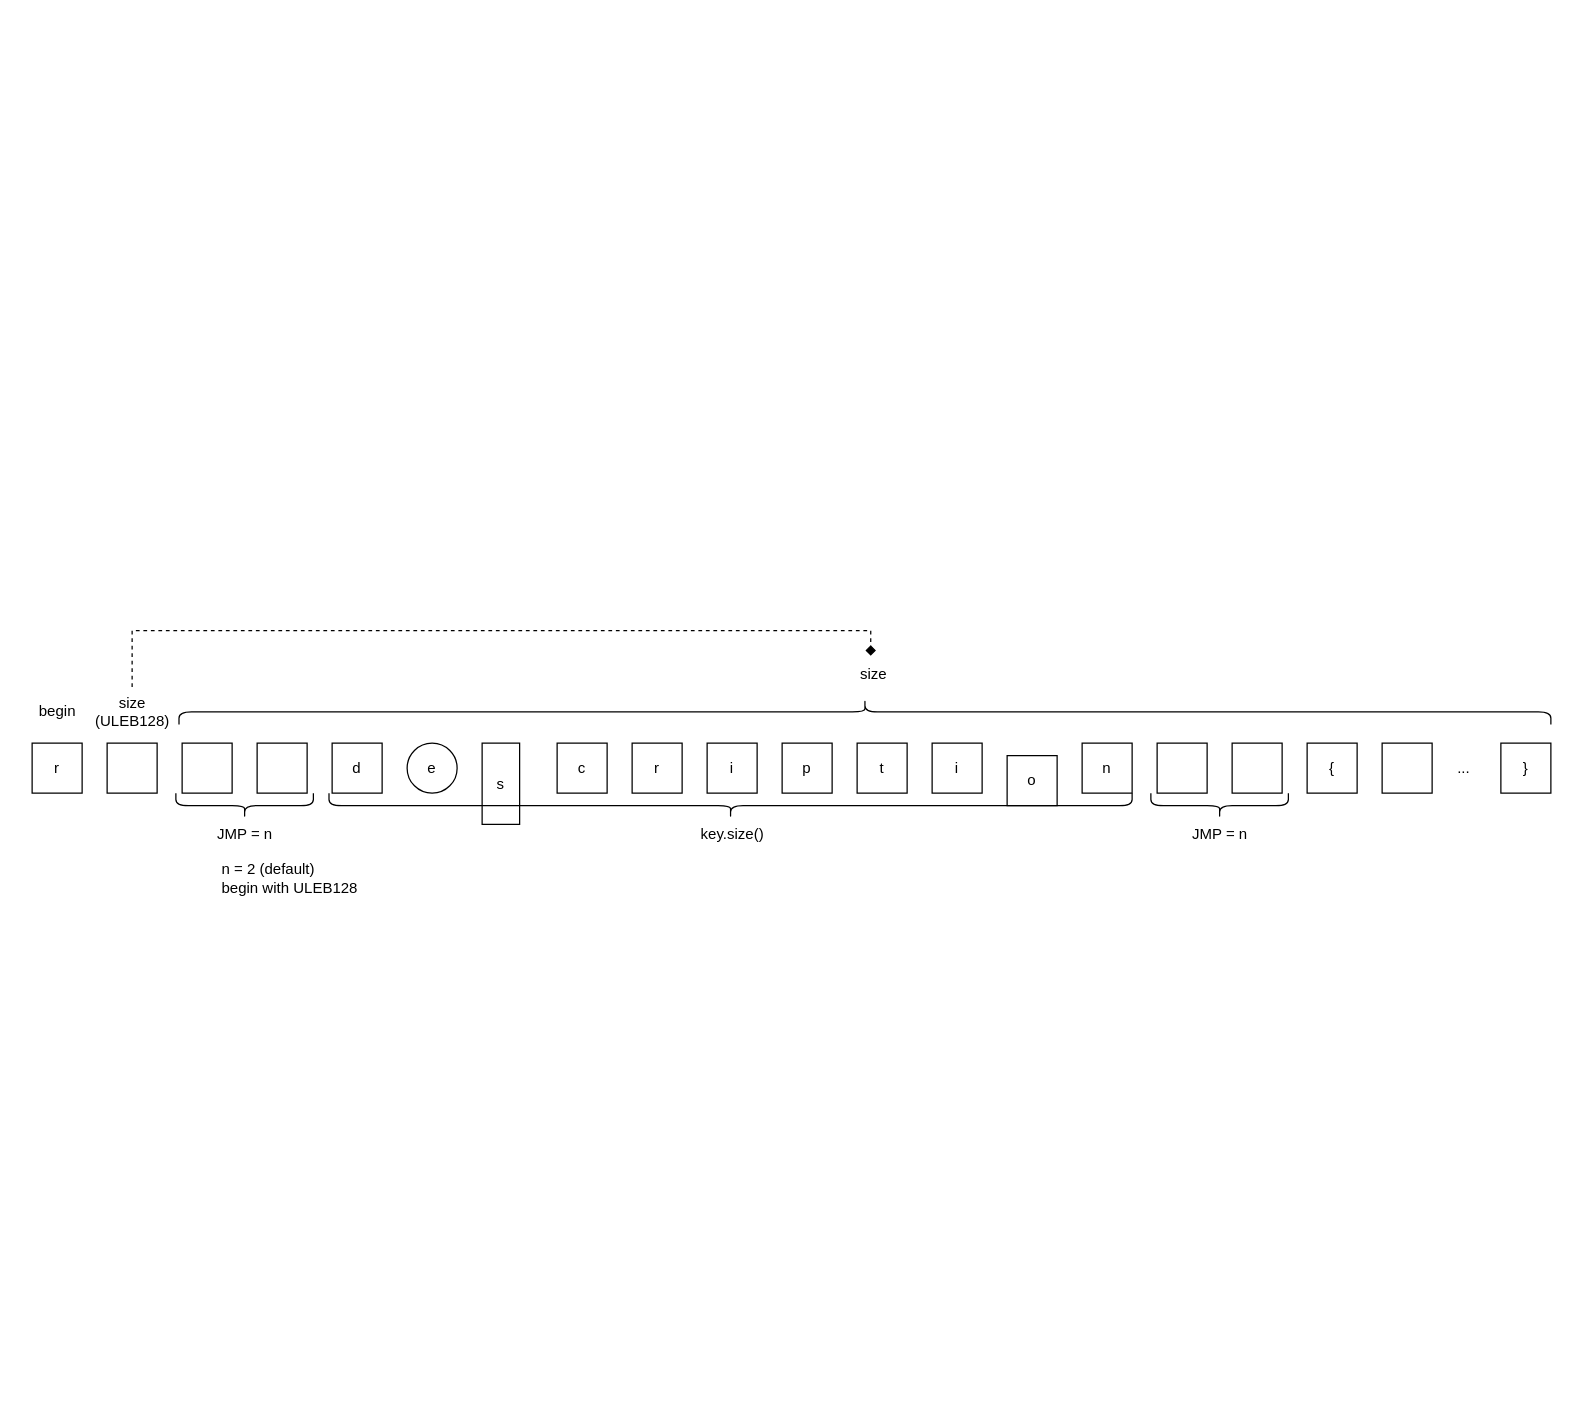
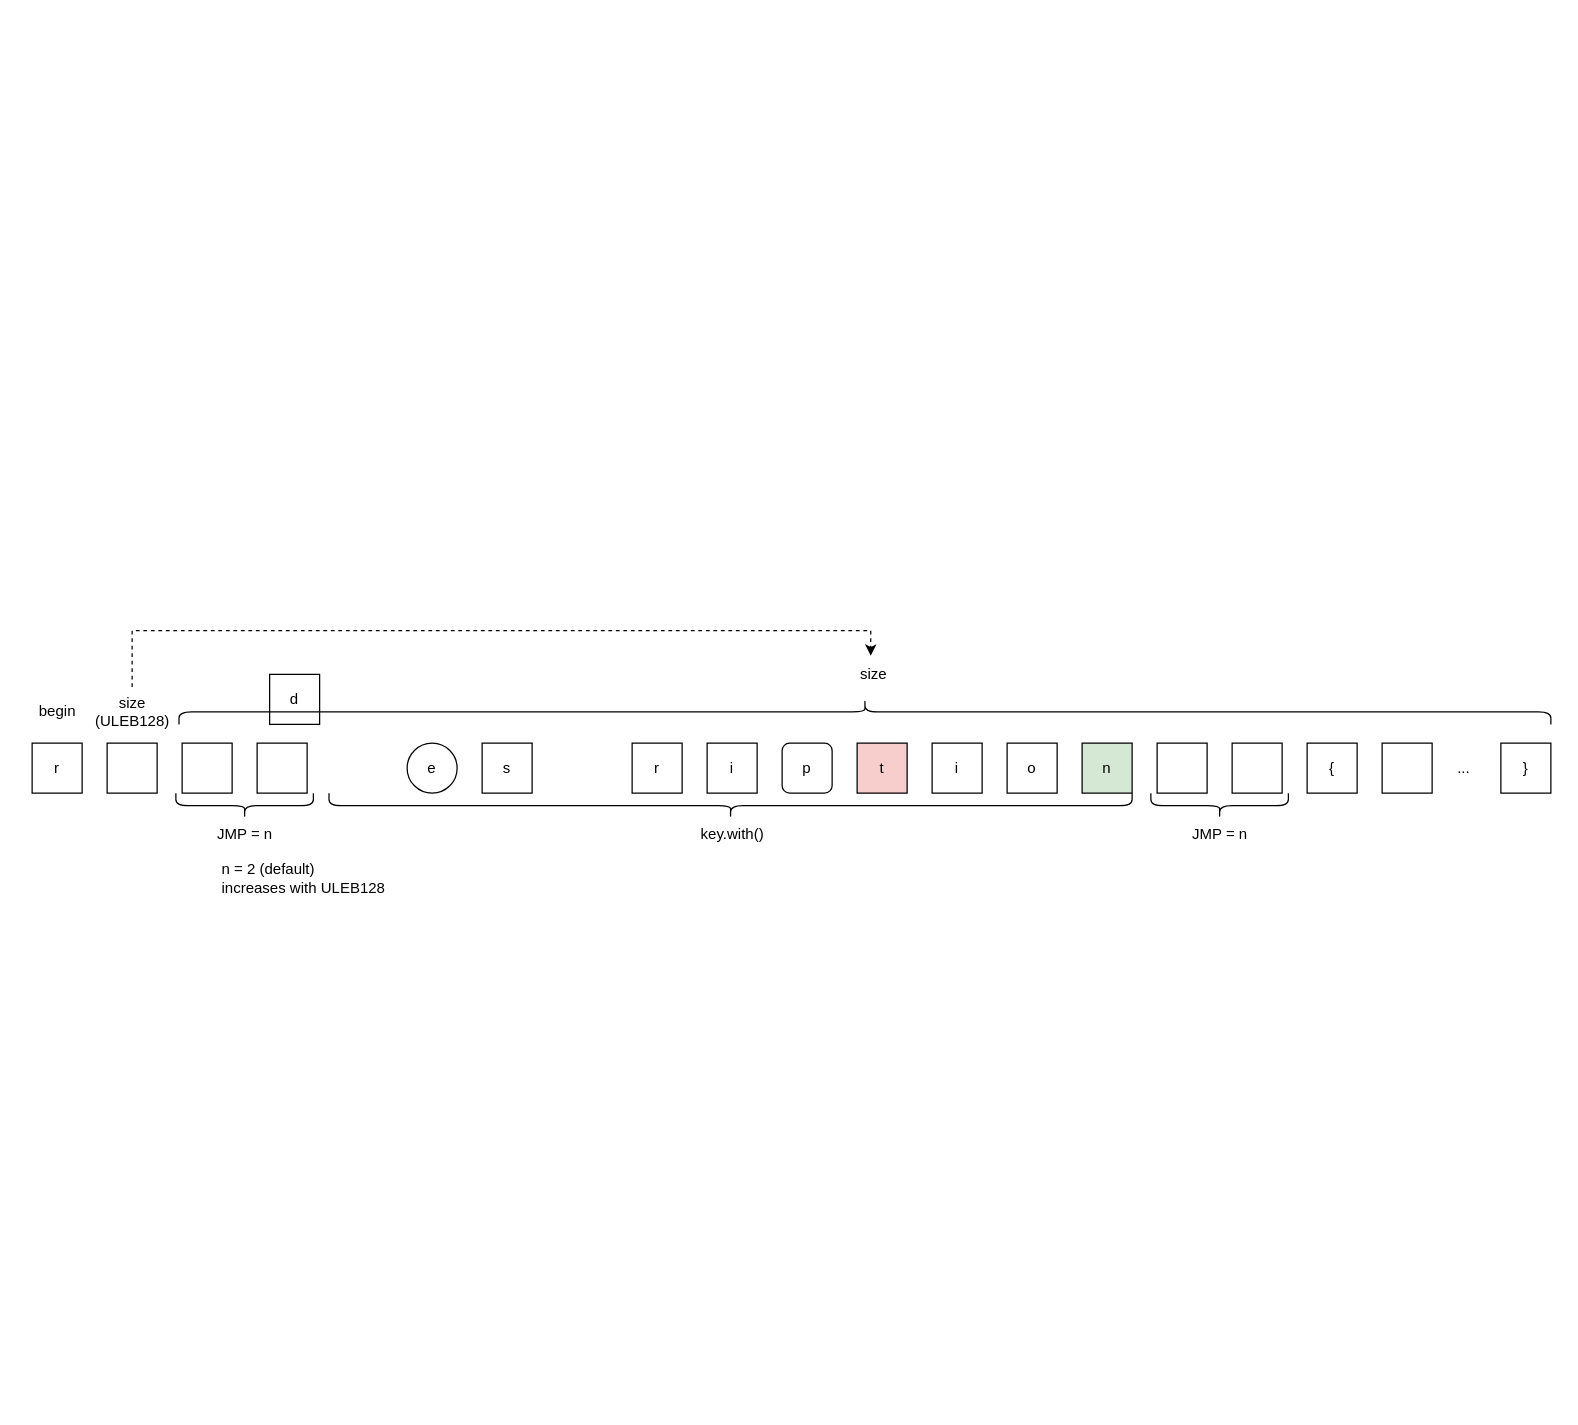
edge "size (ULEB128)" -> "size": arrowhead diamond -> classic
node "d": moved (357, 768) -> (294, 699)
node "c": removed
node "p": shape rectangle -> rounded rectangle
node "t": fillcolor #ffffff -> #f8cecc
node "n": fillcolor #ffffff -> #d5e8d4
node "o": moved (1032, 781) -> (1032, 768)
node "s": size 38x81 -> 50x50
node "key.size()": label "key.size()" -> "key.with()"
node "n = 2 (default) begin with ULEB128": label "n = 2 (default) begin with ULEB128" -> "n = 2 (default) increases with ULEB128"
